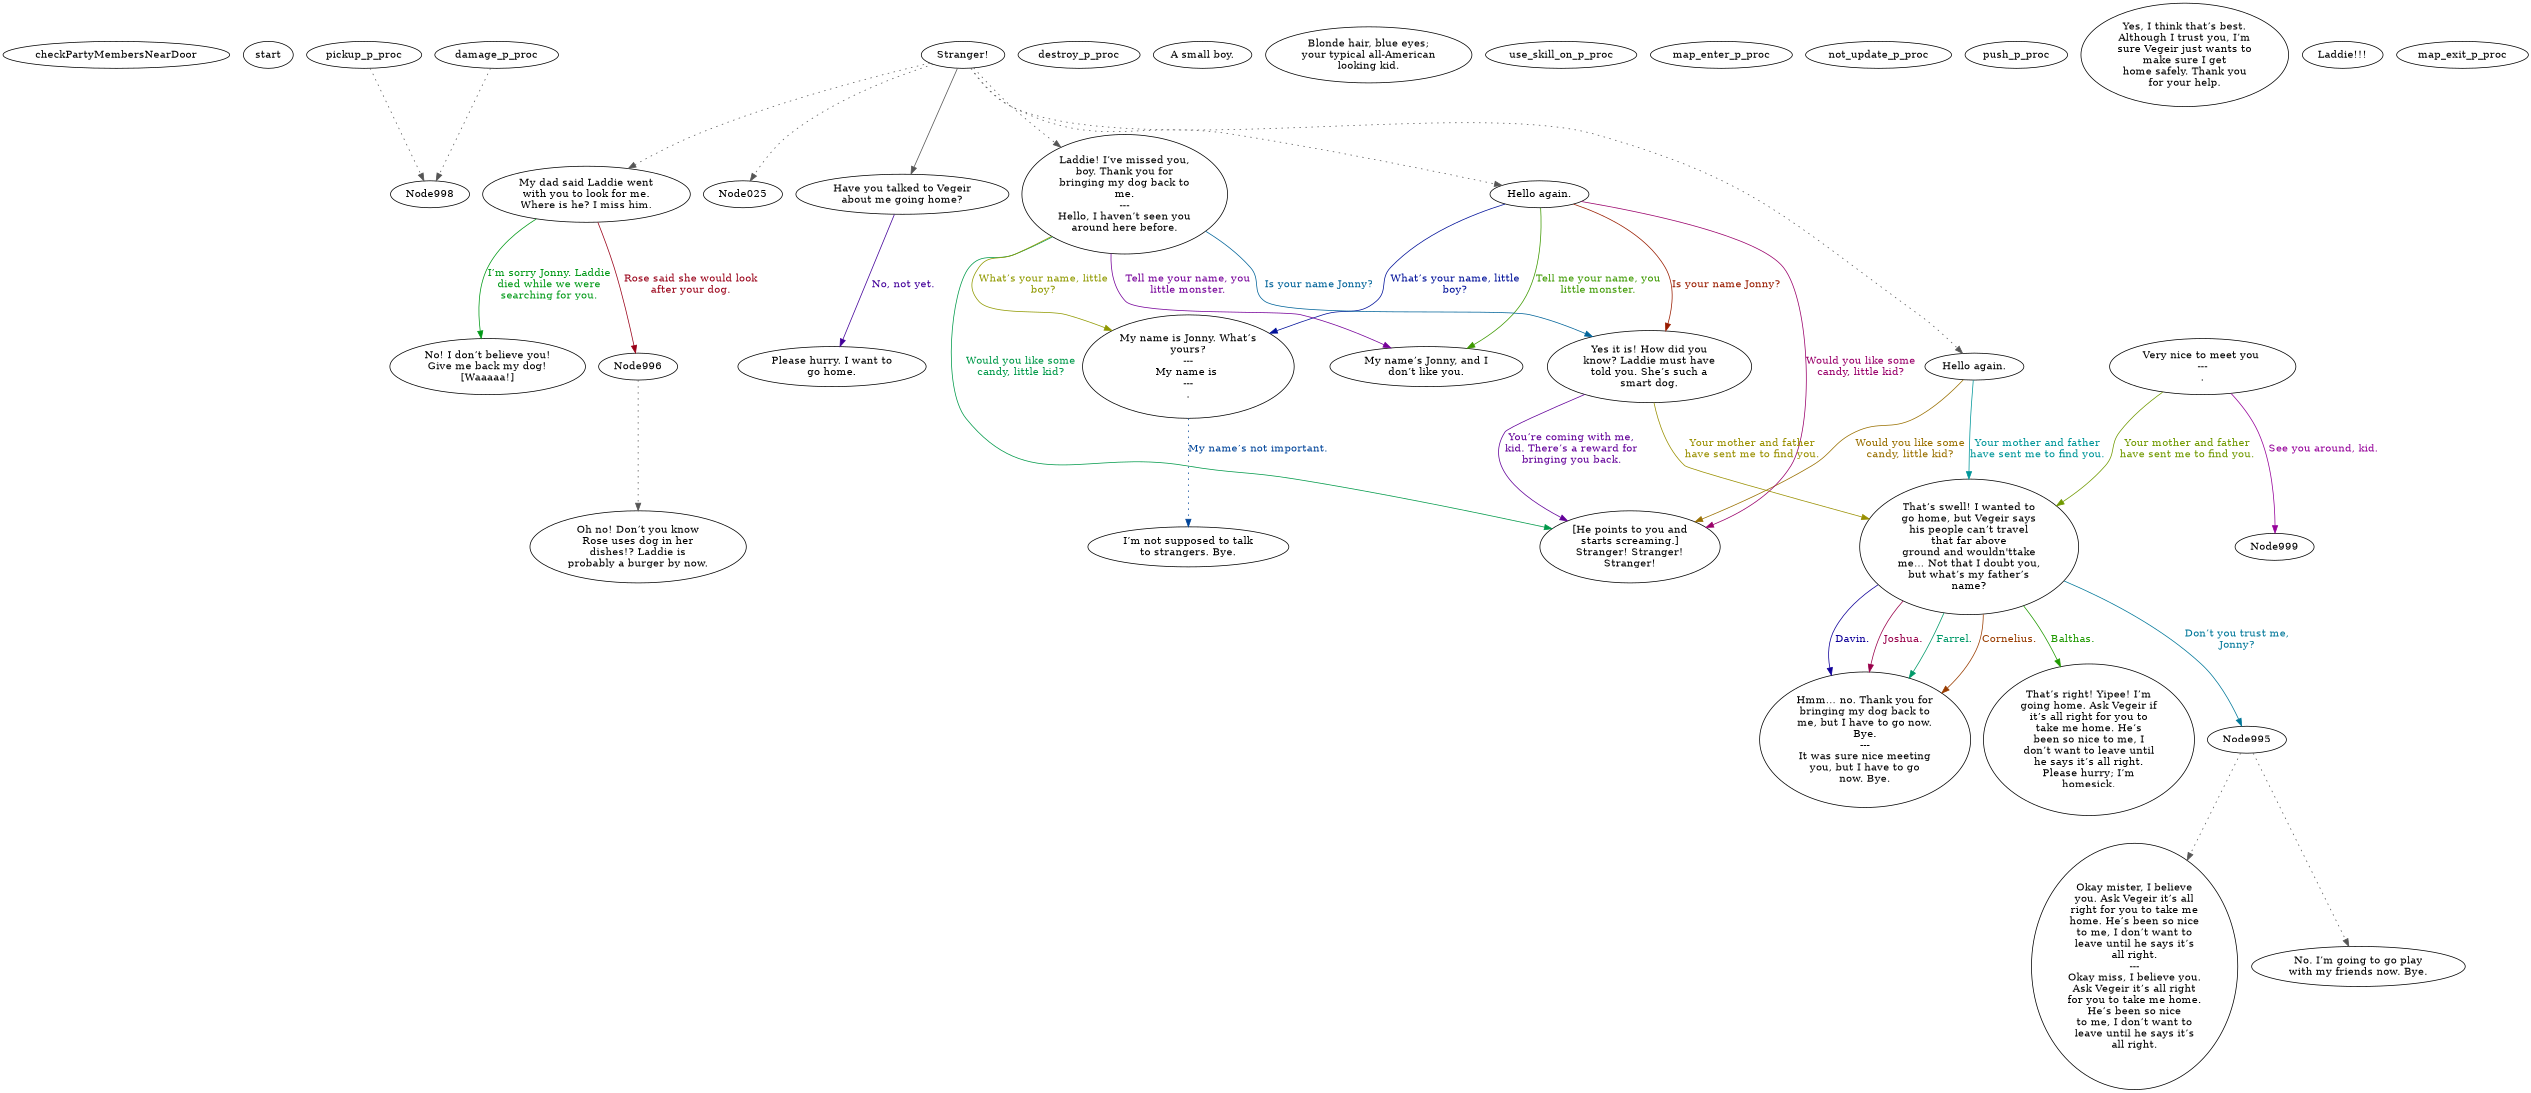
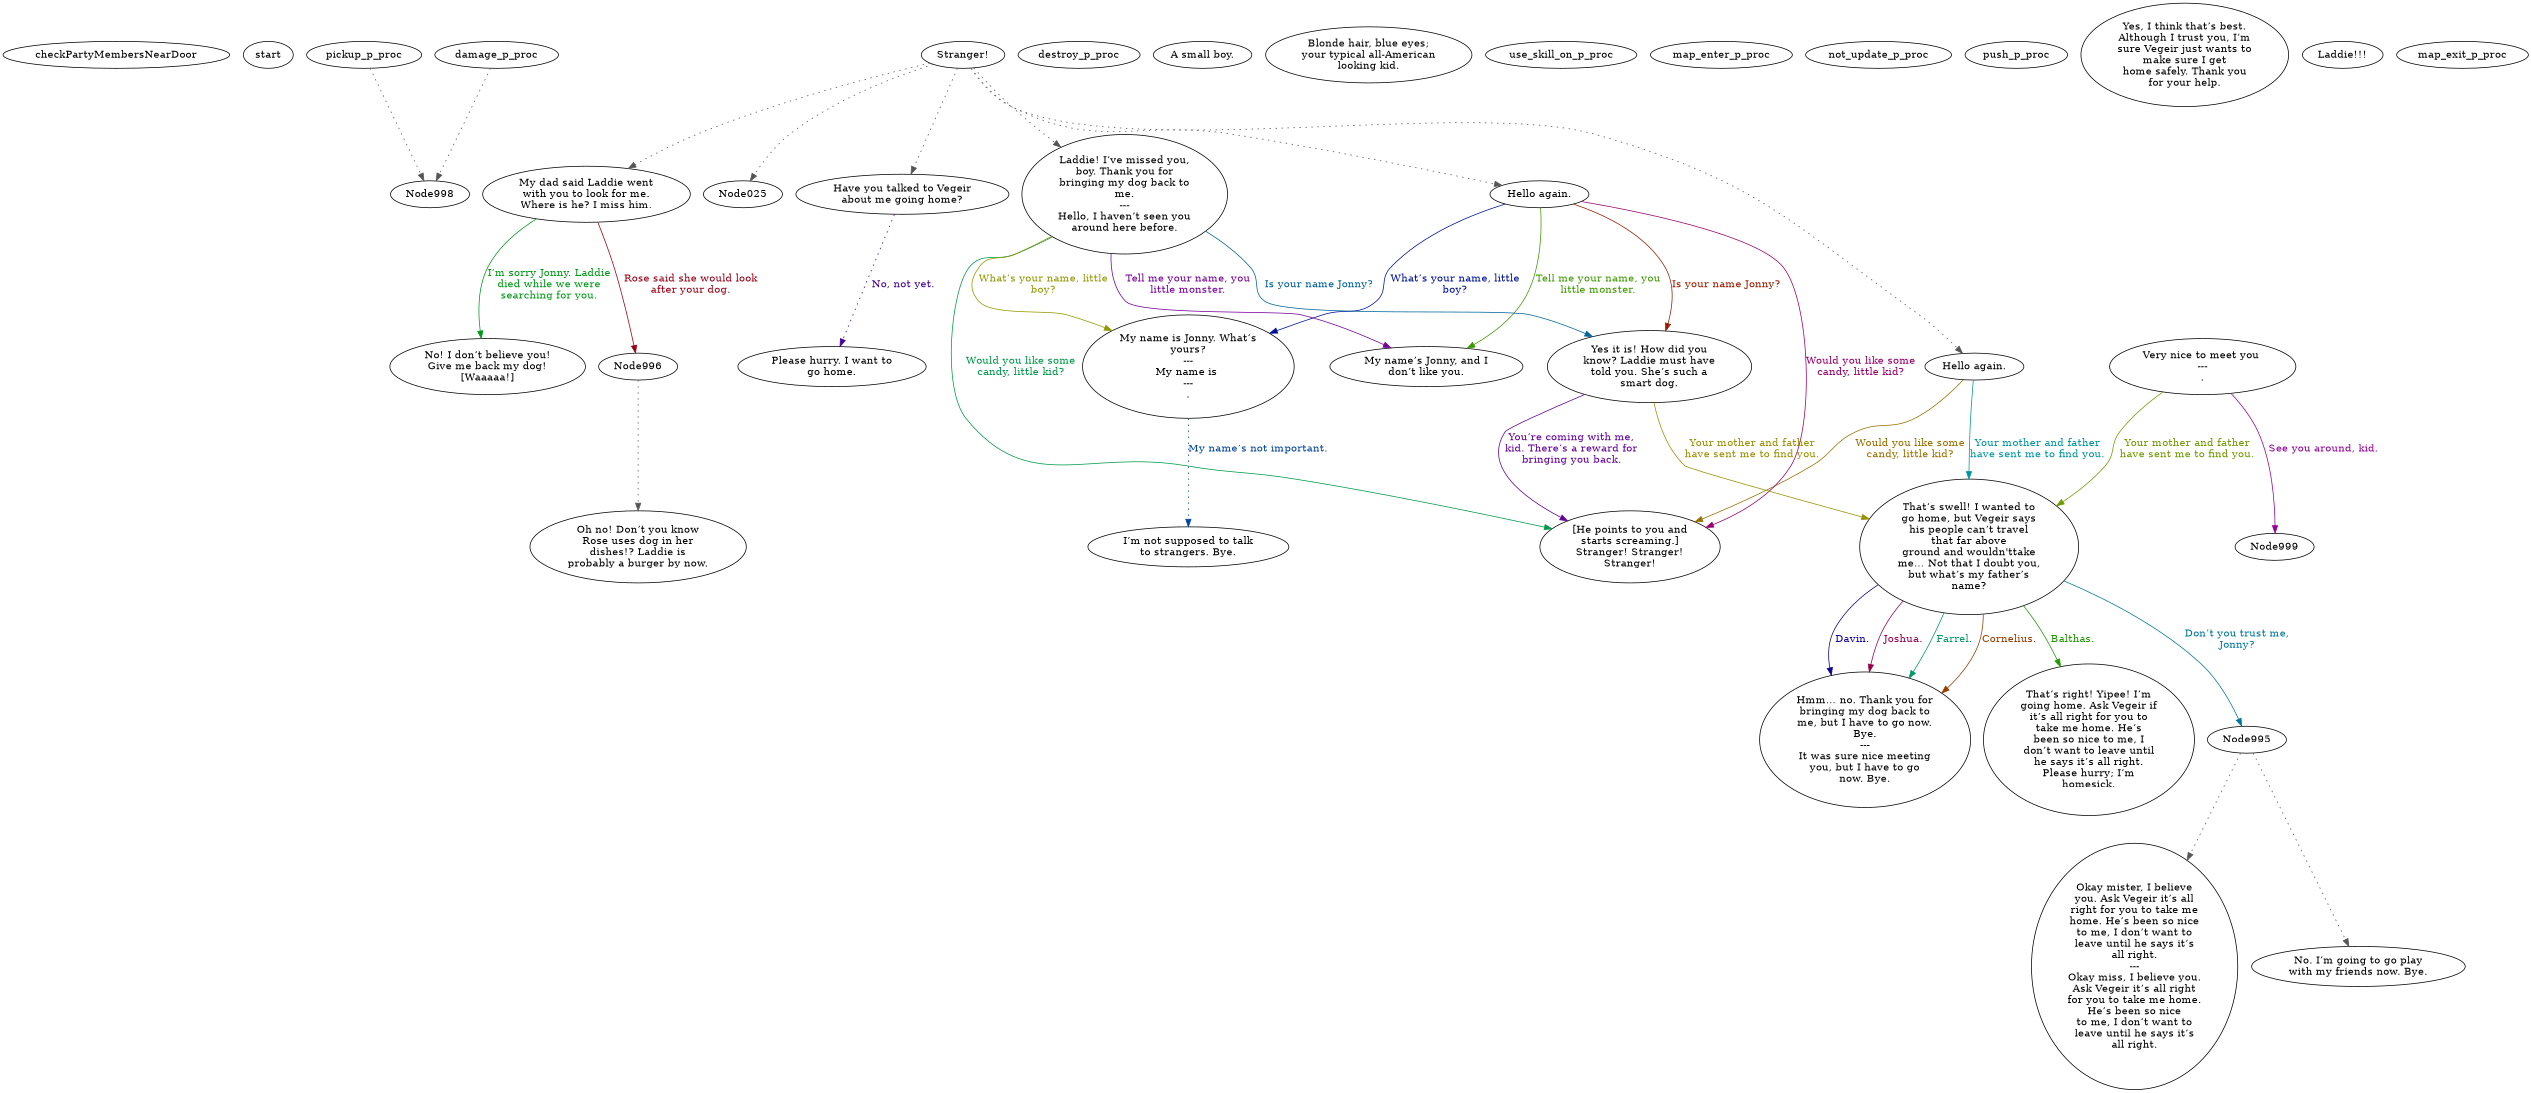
edge "Stranger!" -> "Have you talked to Vegeir about me going home?": style solid -> dotted
edge "Have you talked to Vegeir about me going home?" -> "Please hurry. I want to go home.": style solid -> dotted
